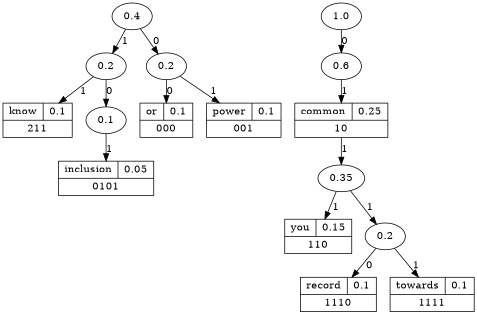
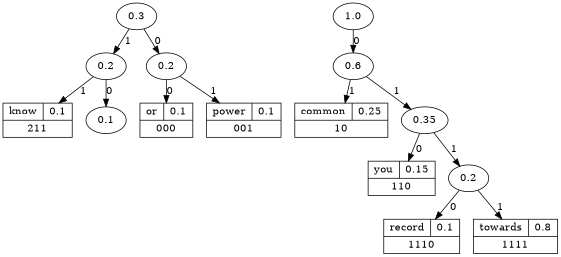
node "0.4": label "0.4" -> "0.3"
edge "common" -> "0.35": now "0.6" -> "0.35"
node "inclusion": removed
edge "0.35" -> "you": label "1" -> "0"
node "towards": text "0.1" -> "0.8"
